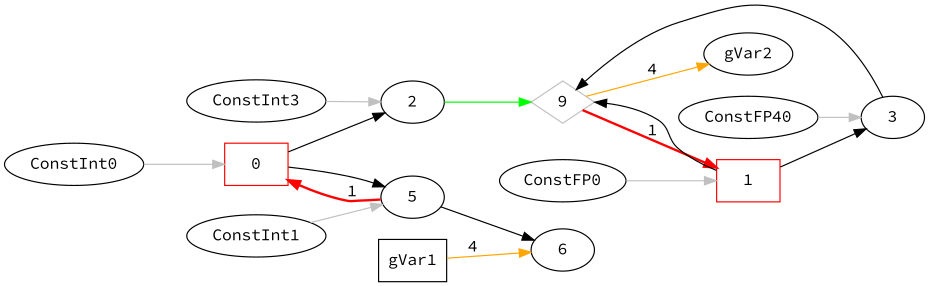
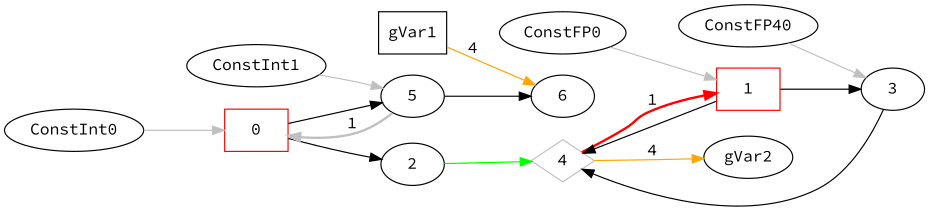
node "ConstInt3": removed
node "9": label "9" -> "4"
edge "5" -> "0": color red -> gray
